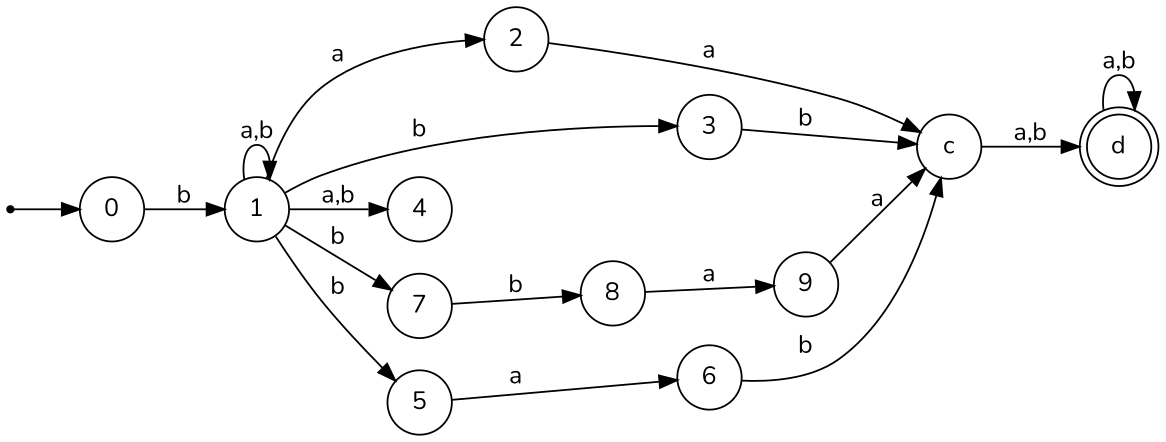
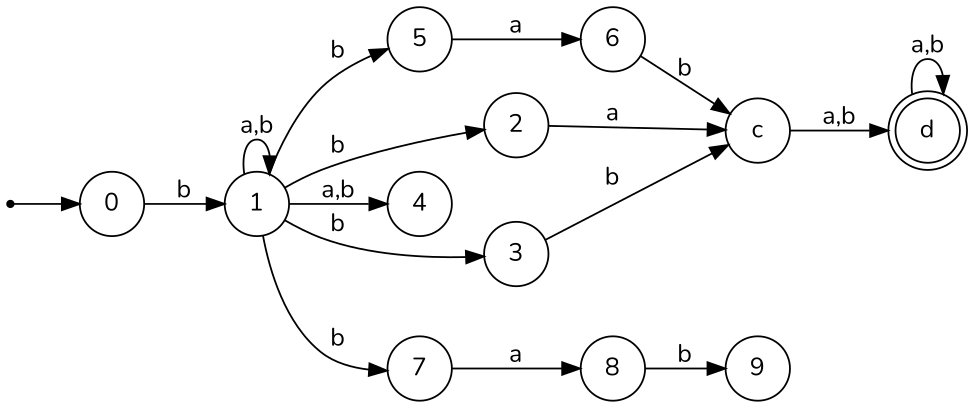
edge "1" -> "2": label "a" -> "b"
edge "9" -> "c": removed, label "a"
edge "8" -> "9": label "a" -> "b"
edge "7" -> "8": label "b" -> "a"
